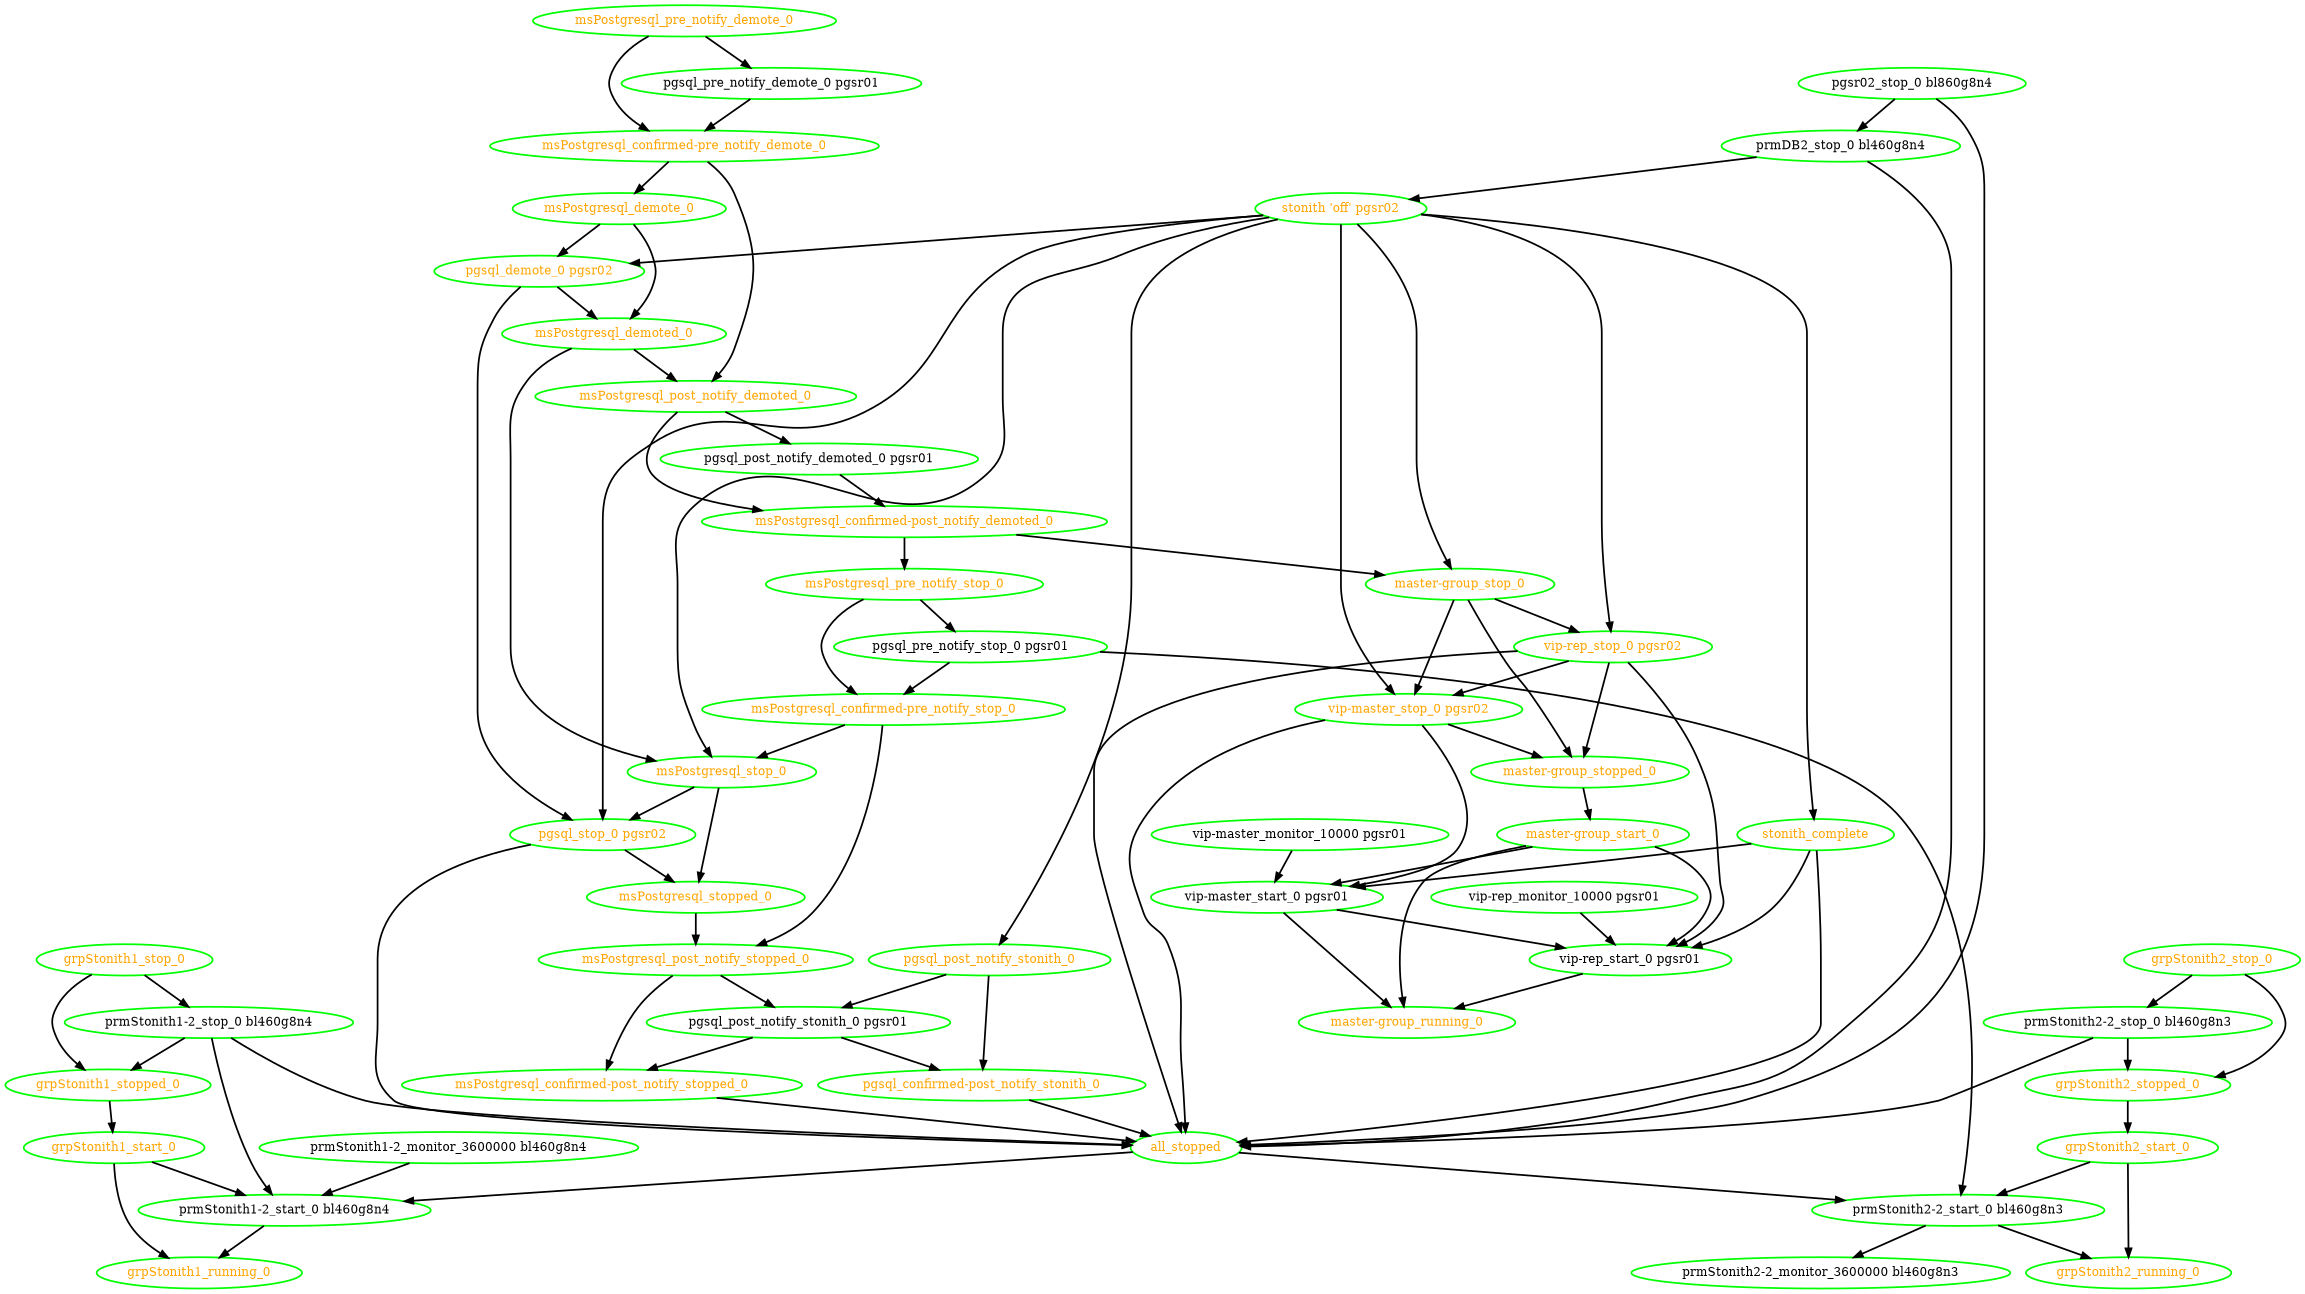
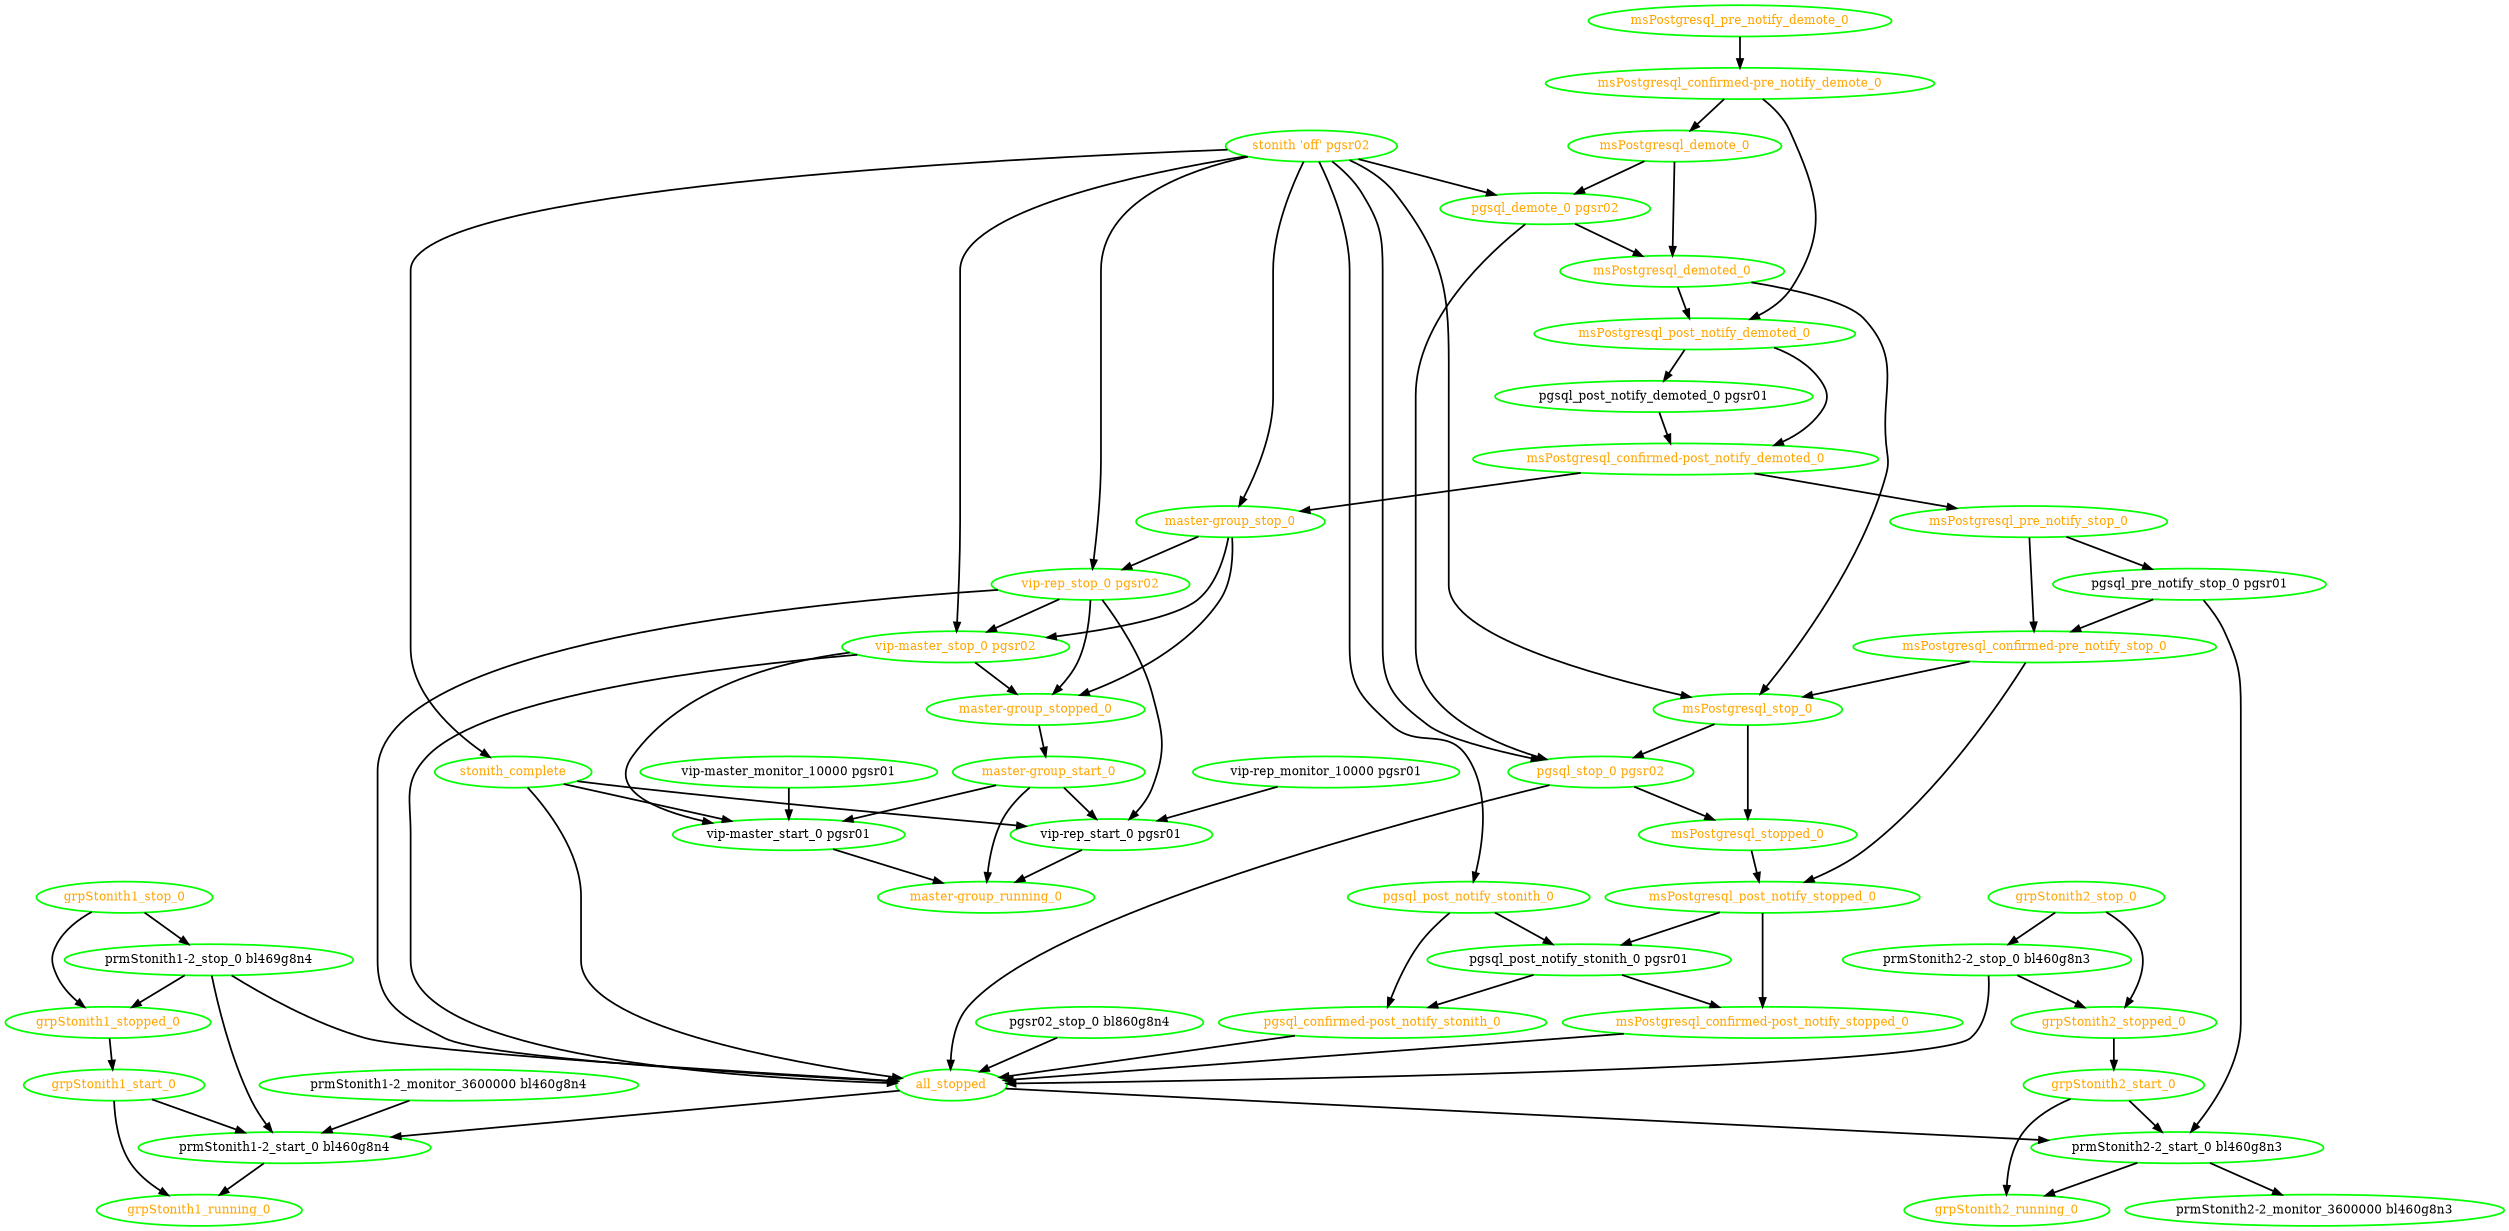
node "pgsql_pre_notify_demote_0 pgsr01": removed
node "prmDB2_stop_0 bl460g8n4": removed
edge "vip-master_start_0 pgsr01" -> "vip-rep_start_0 pgsr01": removed
node "prmStonith1-2_stop_0 bl460g8n4": label "prmStonith1-2_stop_0 bl460g8n4" -> "prmStonith1-2_stop_0 bl469g8n4"
